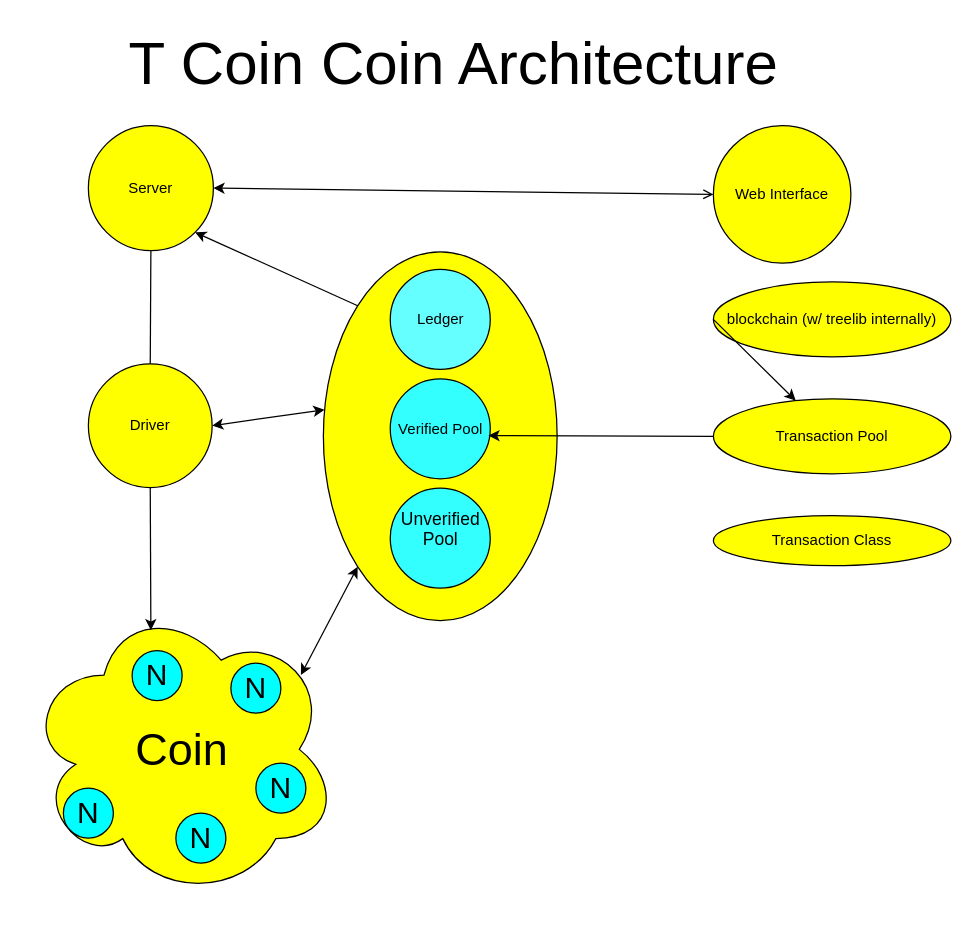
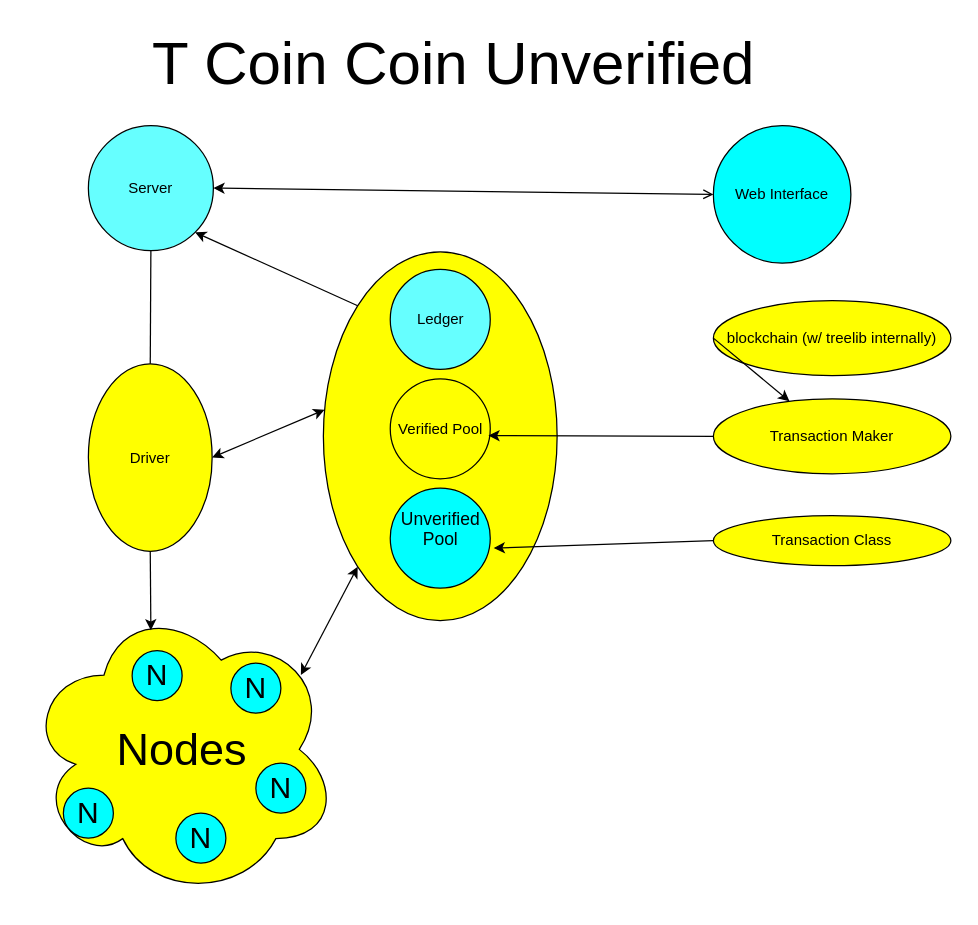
node "T Coin Coin Architecture": label "T Coin Coin Architecture" -> "T Coin Coin Unverified"
node "Server": fillcolor #ffff00 -> #66ffff
node "Web Interface": fillcolor #ffff00 -> #00ffff
node "blockchain (w/ treelib internally)": moved (832, 319) -> (832, 338)
node "Driver": size 124x124 -> 124x188
node "Verified Pool": fillcolor #33ffff -> #ffff00
node "Transaction Pool": label "Transaction Pool" -> "Transaction Maker"
node "Unverified Pool": fillcolor #33ffff -> #00ffff
edge "Transaction Class" -> "Unverified Pool": added
node "Coin": label "Coin" -> "Nodes"
